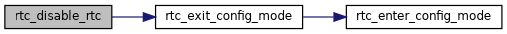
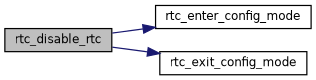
edge "rtc_exit_config_mode" -> "rtc_enter_config_mode": now "rtc_disable_rtc" -> "rtc_enter_config_mode"
